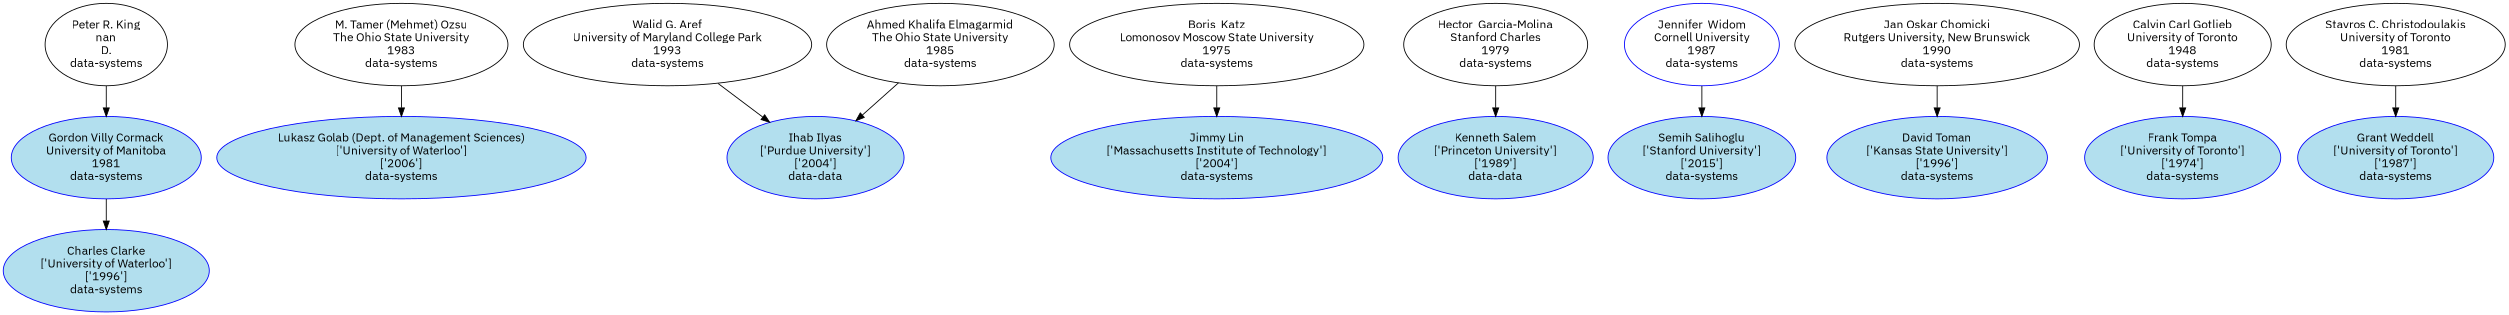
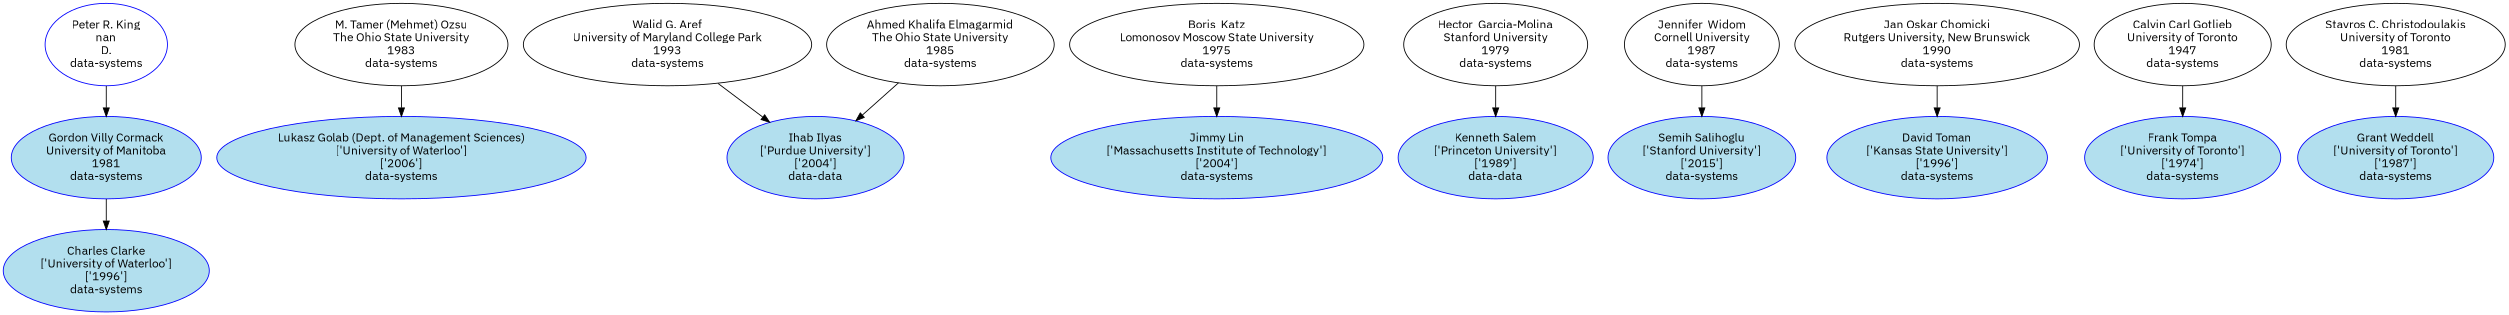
node "Peter R. King nan D. data-systems": color black -> blue
node "Hector  Garcia-Molina Stanford Charles 1979 data-systems": label "Hector  Garcia-Molina Stanford Charles 1979 data-systems" -> "Hector  Garcia-Molina Stanford University 1979 data-systems"
node "Jennifer  Widom Cornell University 1987 data-systems": color blue -> black
node "Calvin Carl Gotlieb University of Toronto 1948 data-systems": label "Calvin Carl Gotlieb University of Toronto 1948 data-systems" -> "Calvin Carl Gotlieb University of Toronto 1947 data-systems"
